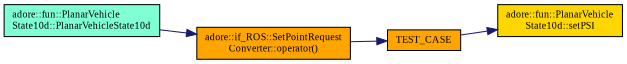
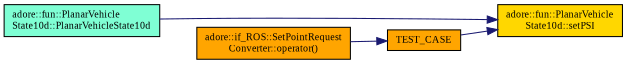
edge "adore::fun::PlanarVehicle State10d::PlanarVehicleState10d" -> "adore::if_ROS::SetPointRequest Converter::operator()": now "adore::fun::PlanarVehicle State10d::PlanarVehicleState10d" -> "adore::fun::PlanarVehicle State10d::setPSI"
